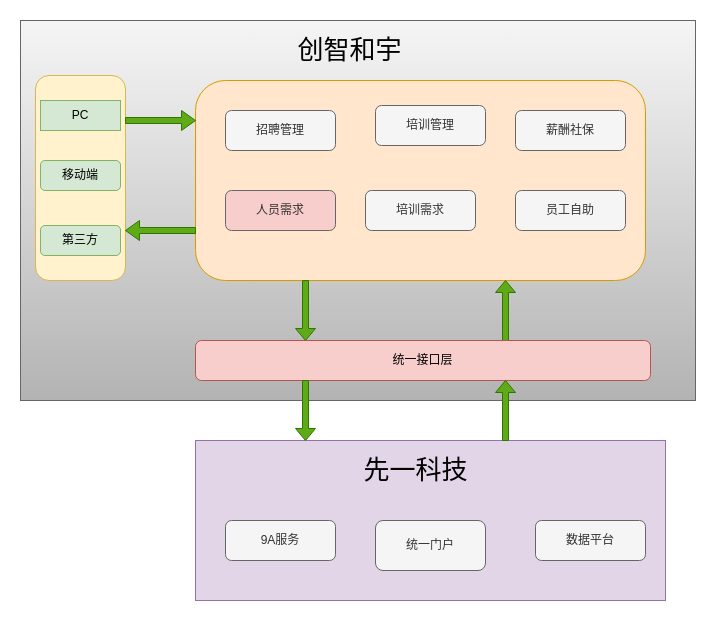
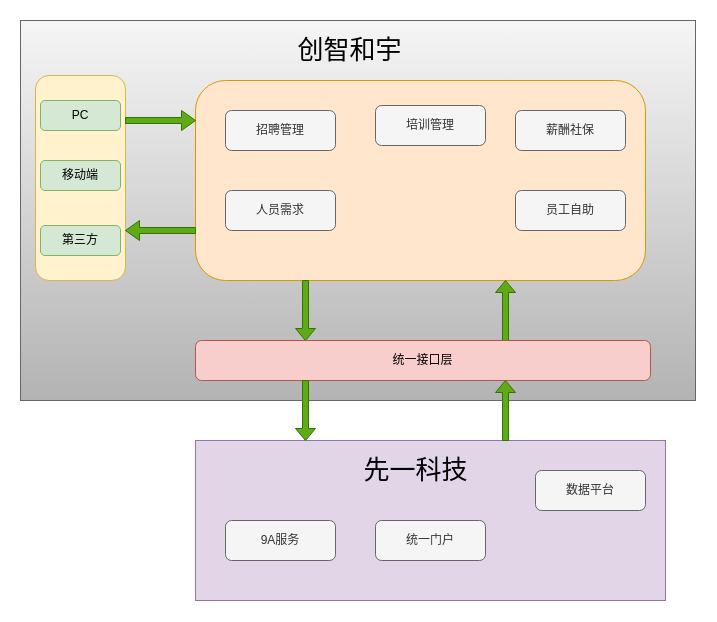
node "PC": shape rectangle -> rounded rectangle
node "人员需求": fillcolor #f8cecc -> #f5f5f5
node "培训需求": removed
node "数据平台": moved (591, 541) -> (591, 491)
node "统一门户": size 110x50 -> 110x40
